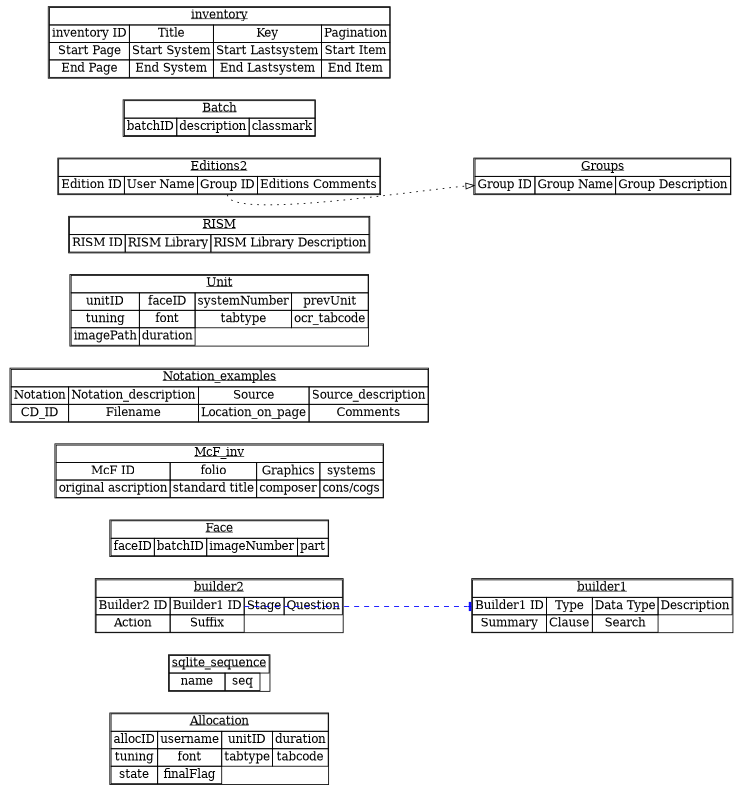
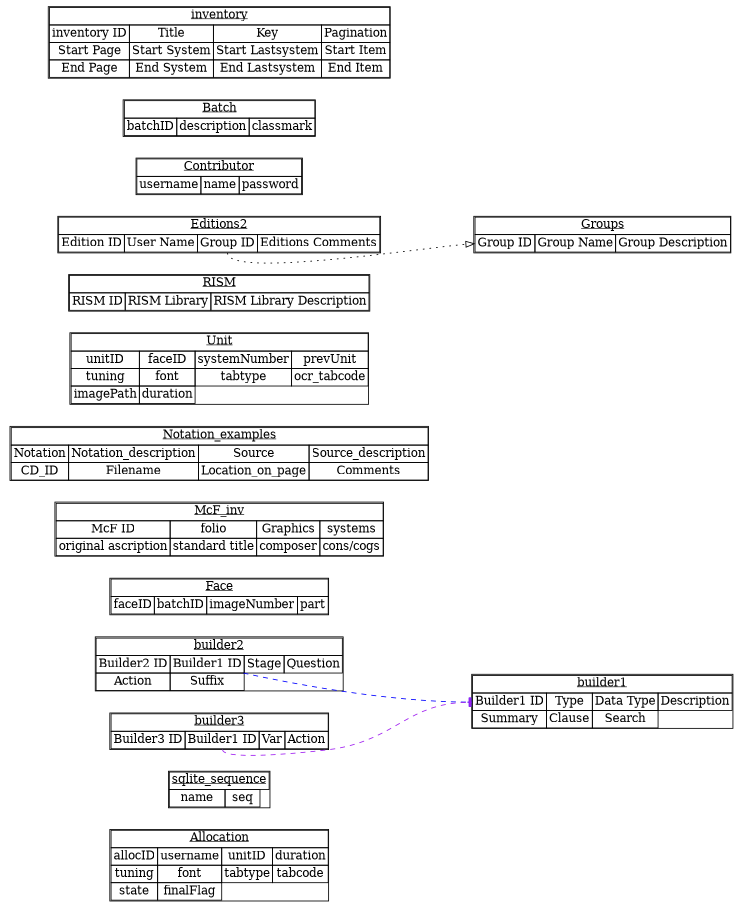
node "Contributor": added
node "builder3": added
